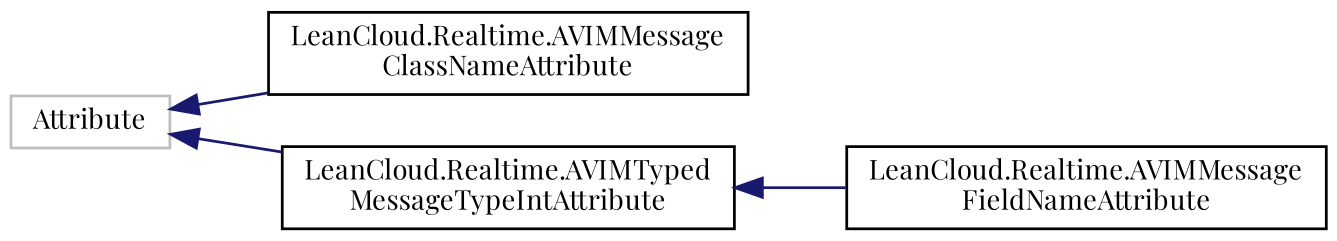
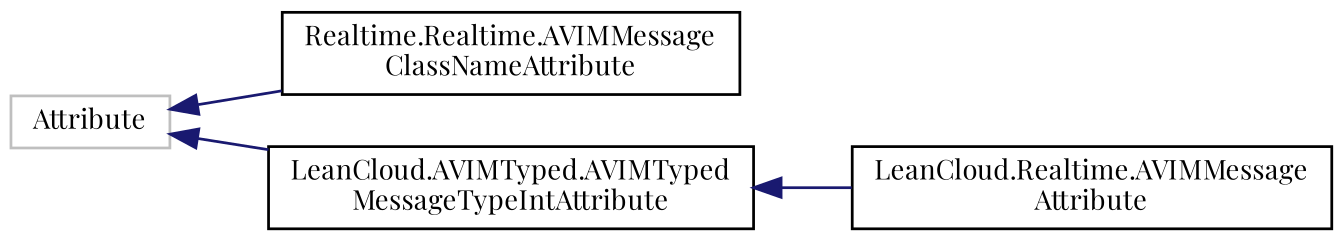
node "LeanCloud.Realtime.AVIMMessage ClassNameAttribute": label "LeanCloud.Realtime.AVIMMessage ClassNameAttribute" -> "Realtime.Realtime.AVIMMessage ClassNameAttribute"
node "LeanCloud.Realtime.AVIMTyped MessageTypeIntAttribute": label "LeanCloud.Realtime.AVIMTyped MessageTypeIntAttribute" -> "LeanCloud.AVIMTyped.AVIMTyped MessageTypeIntAttribute"
node "LeanCloud.Realtime.AVIMMessage FieldNameAttribute": label "LeanCloud.Realtime.AVIMMessage FieldNameAttribute" -> "LeanCloud.Realtime.AVIMMessage Attribute"
